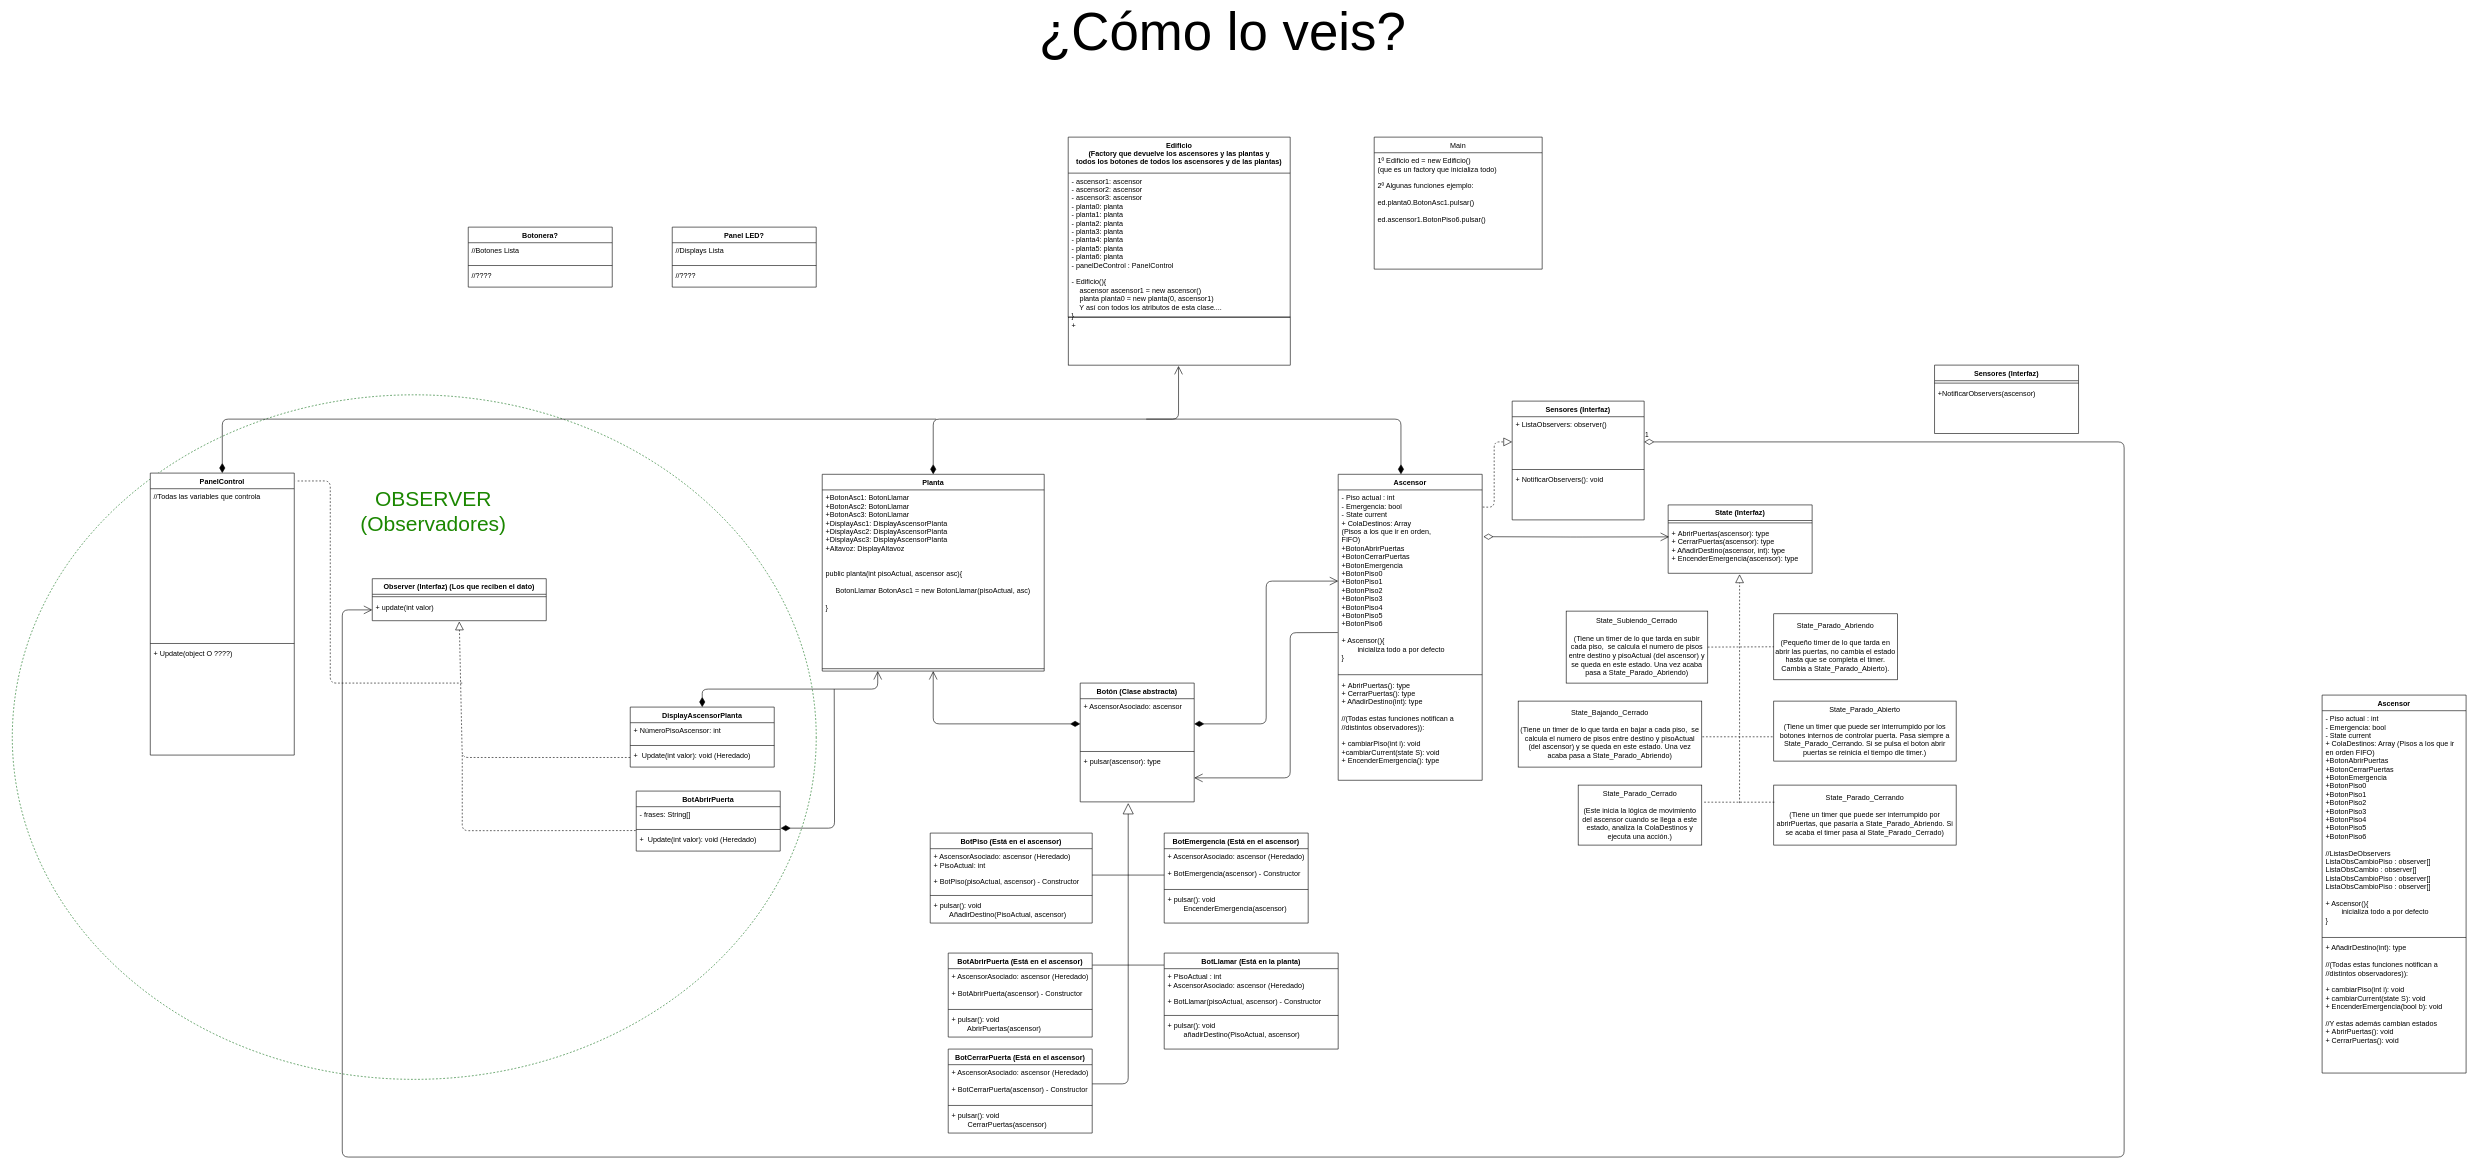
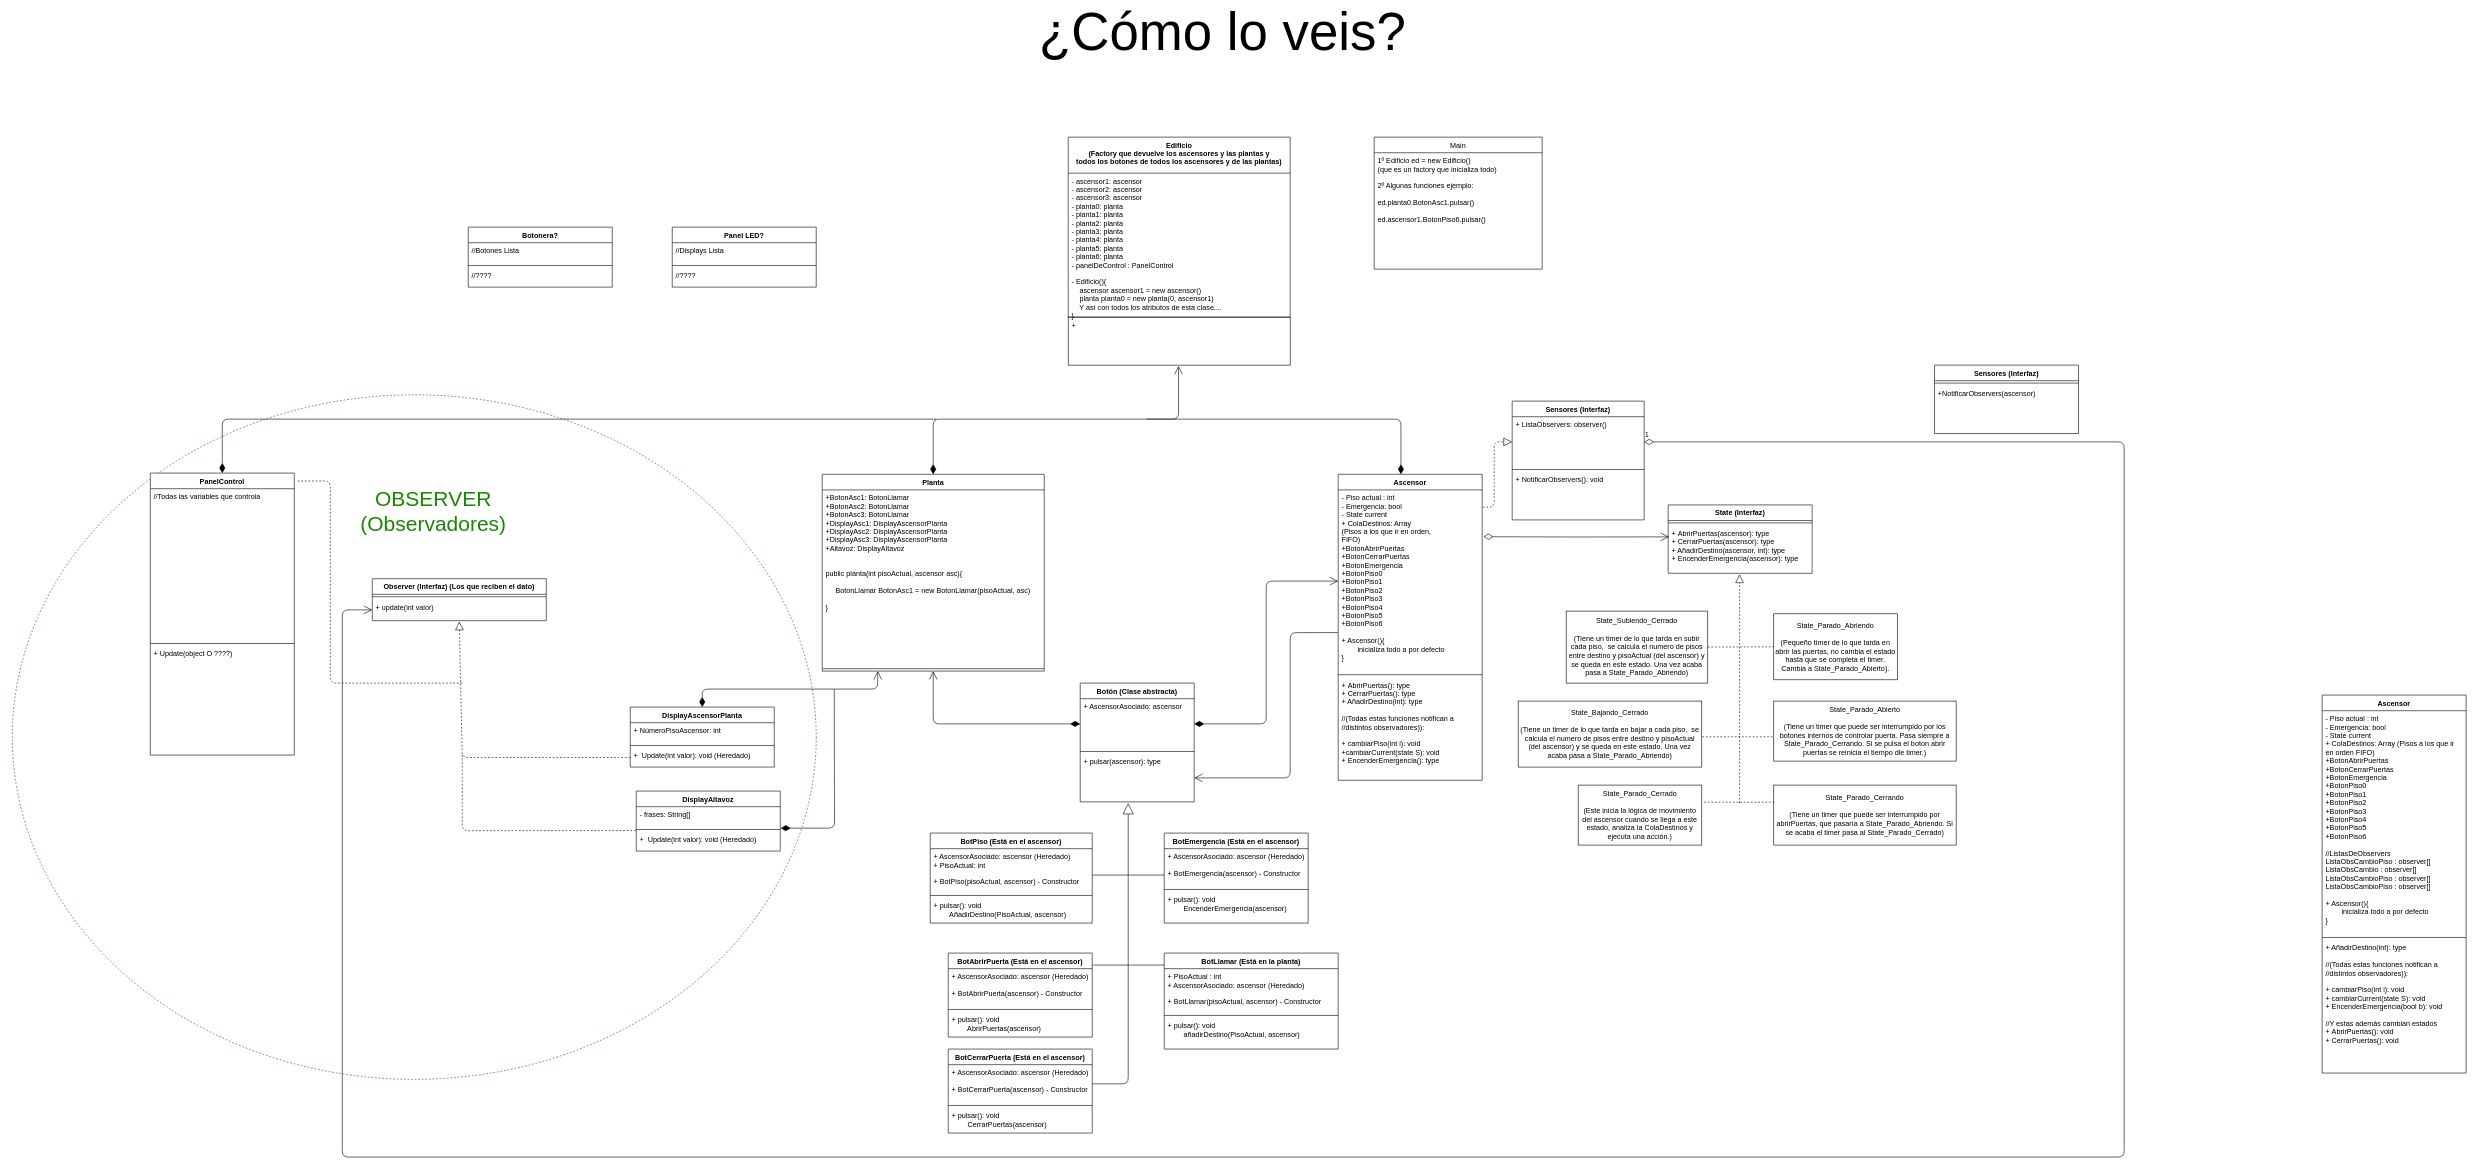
node "BotAbrirPuerta": label "BotAbrirPuerta" -> "DisplayAltavoz"
